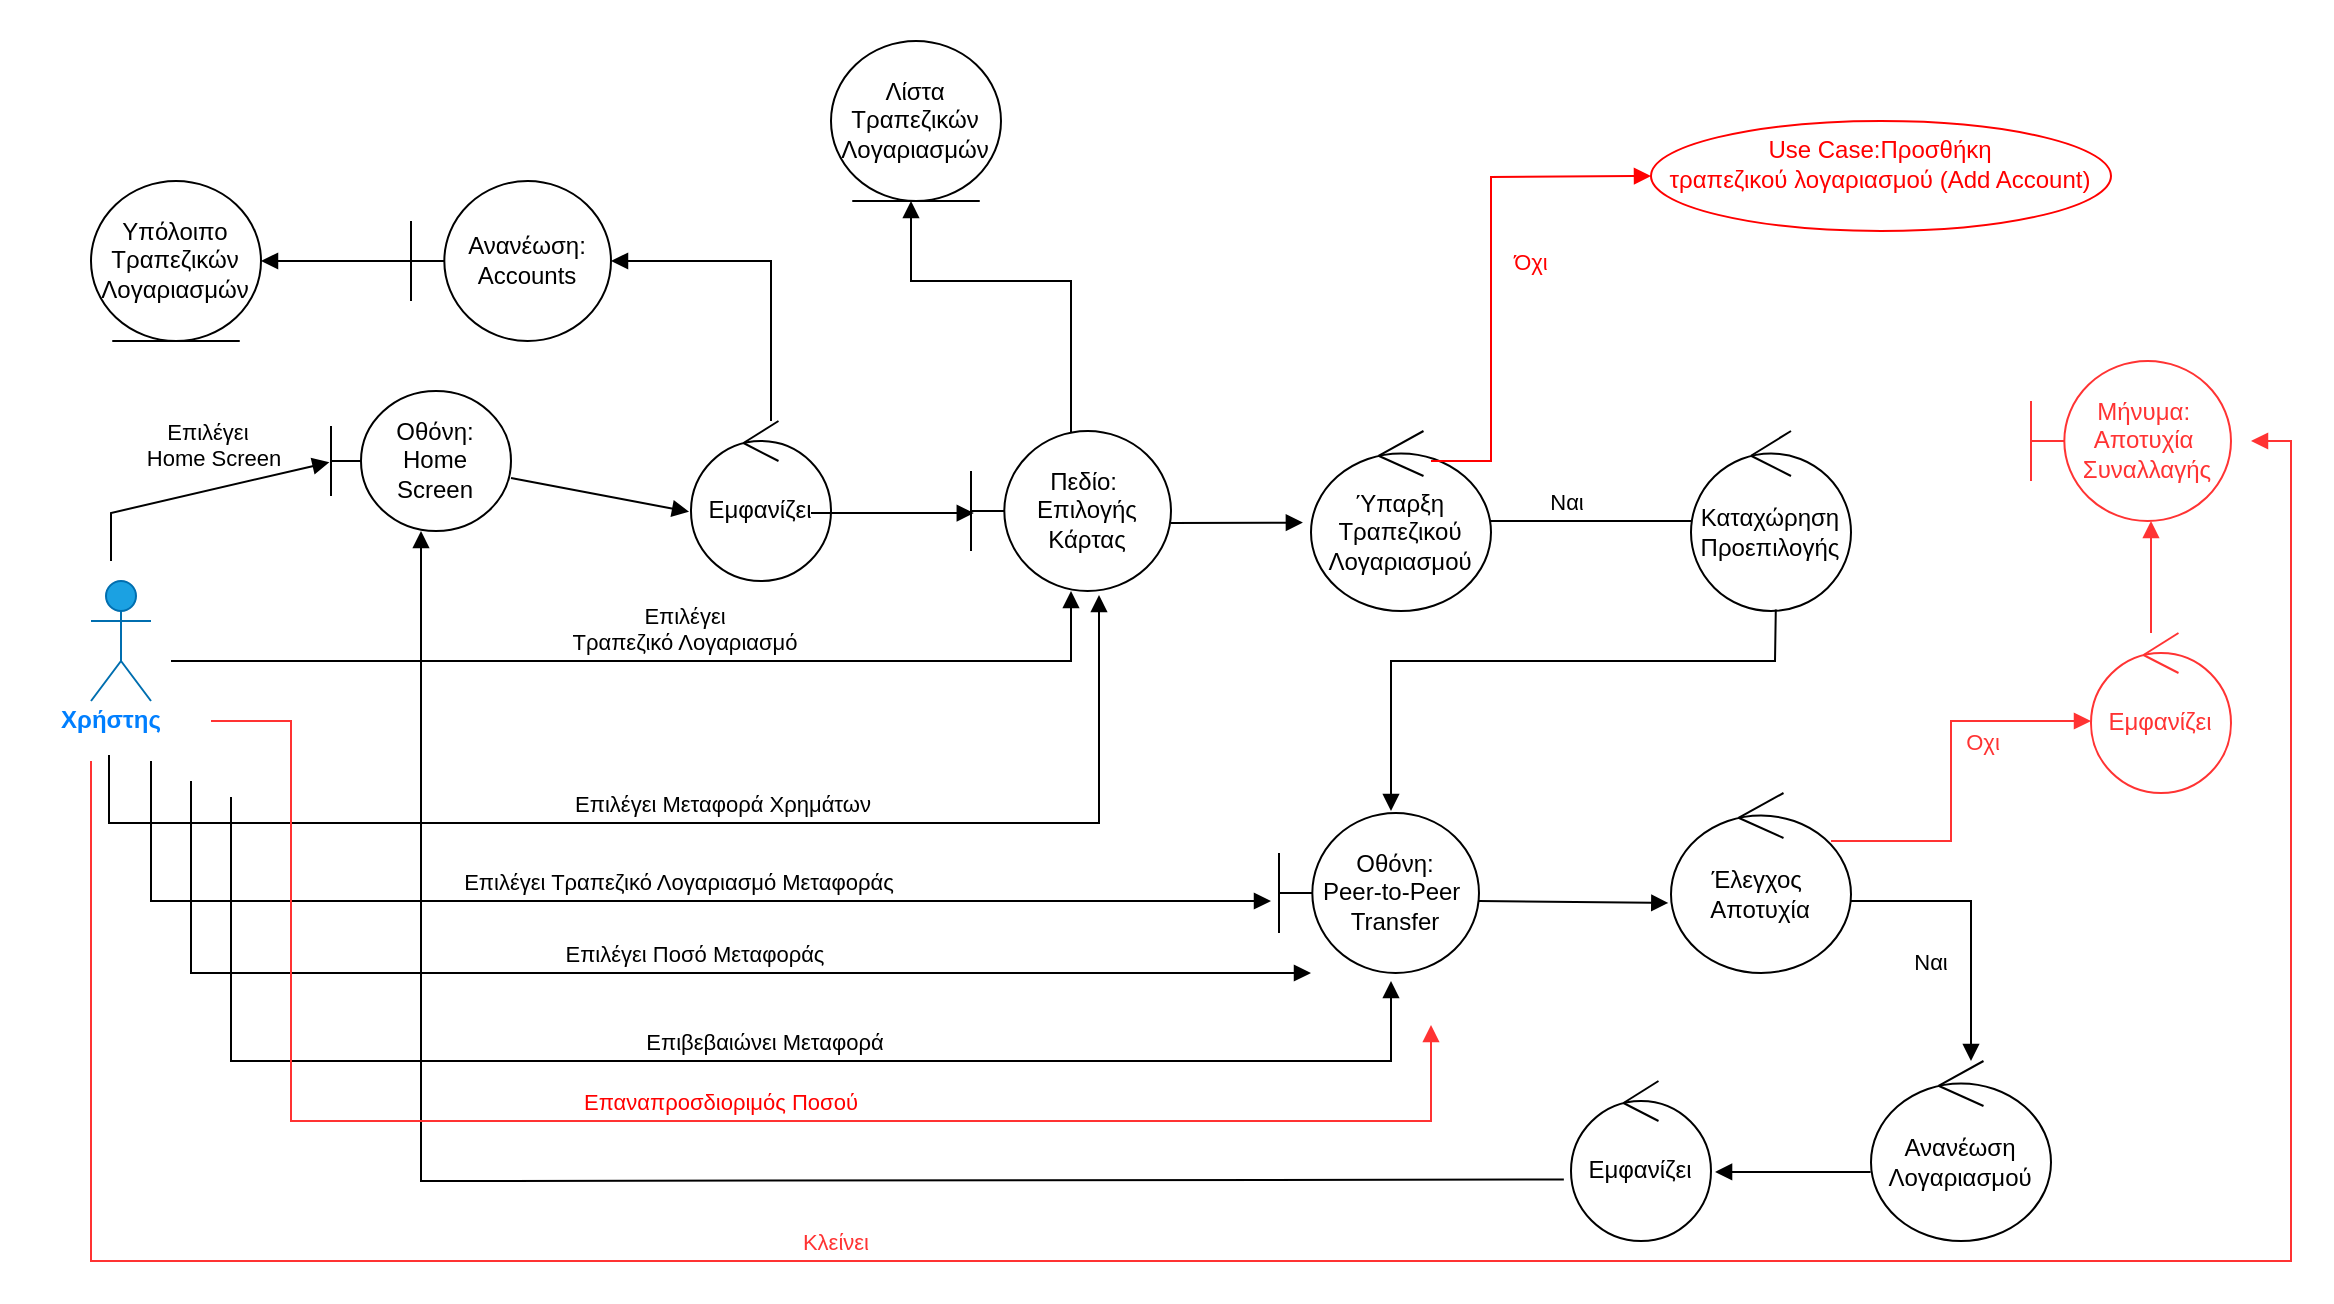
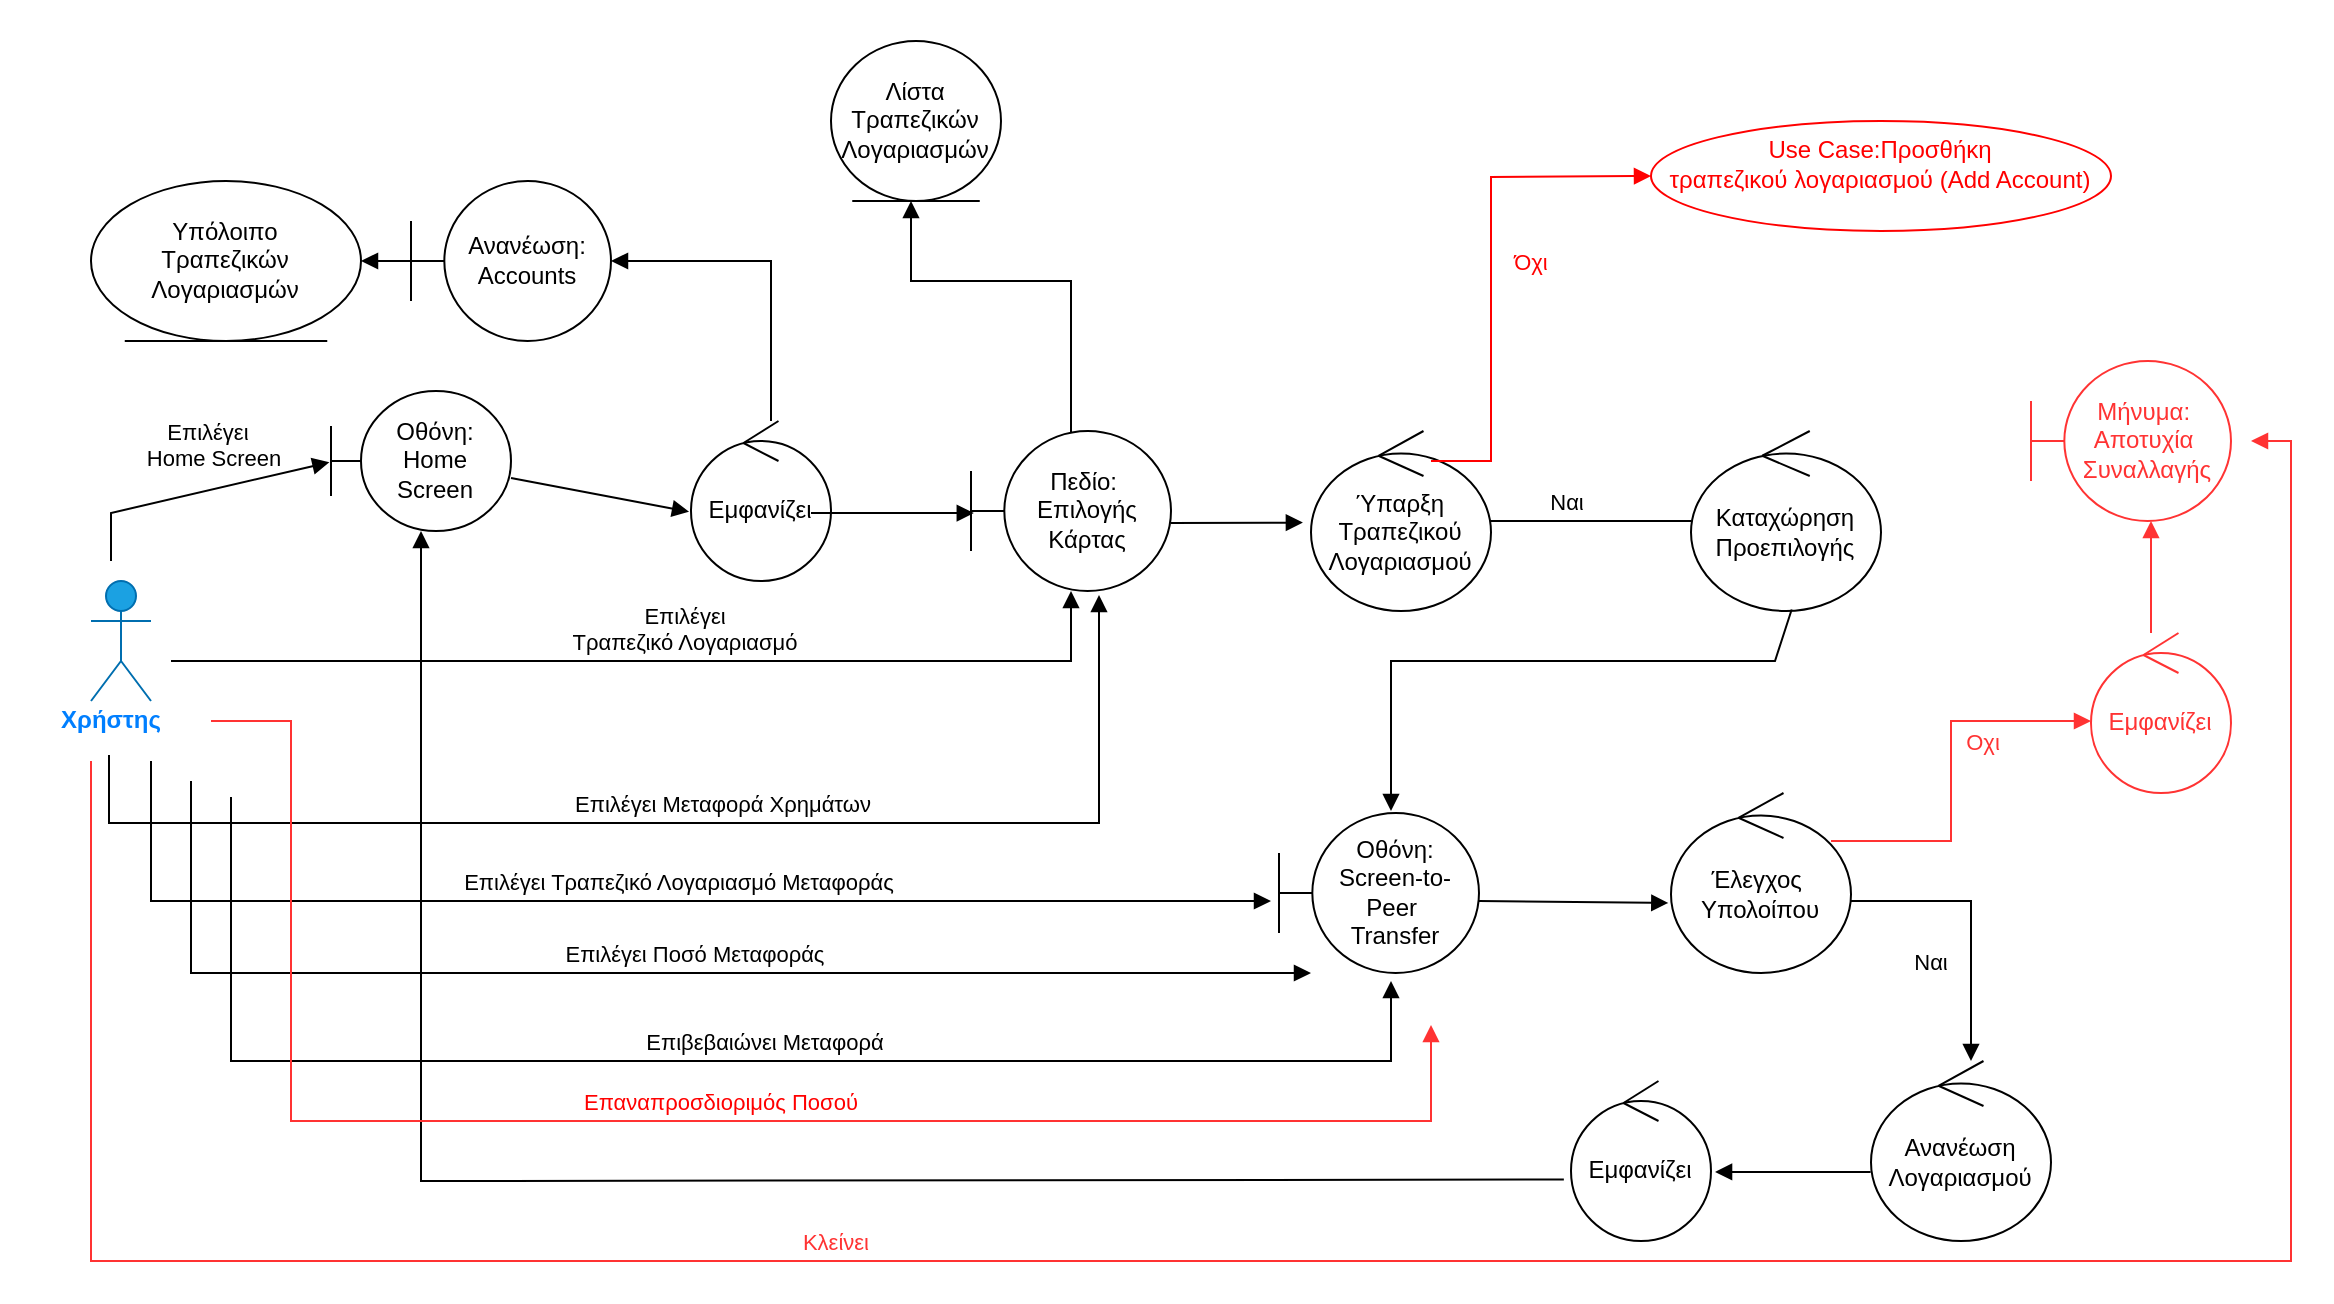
node "Υπόλοιπο Τραπεζικών Λογαριασμών": size 170x160 -> 270x160
node "Καταχώρηση Προεπιλογής": size 160x180 -> 190x180
node "Οθόνη: Peer-to-Peer Transfer": label "Οθόνη: Peer-to-Peer Transfer" -> "Οθόνη: Screen-to-Peer Transfer"
node "Έλεγχος Αποτυχία": label "Έλεγχος Αποτυχία" -> "Έλεγχος Υπολοίπου"
